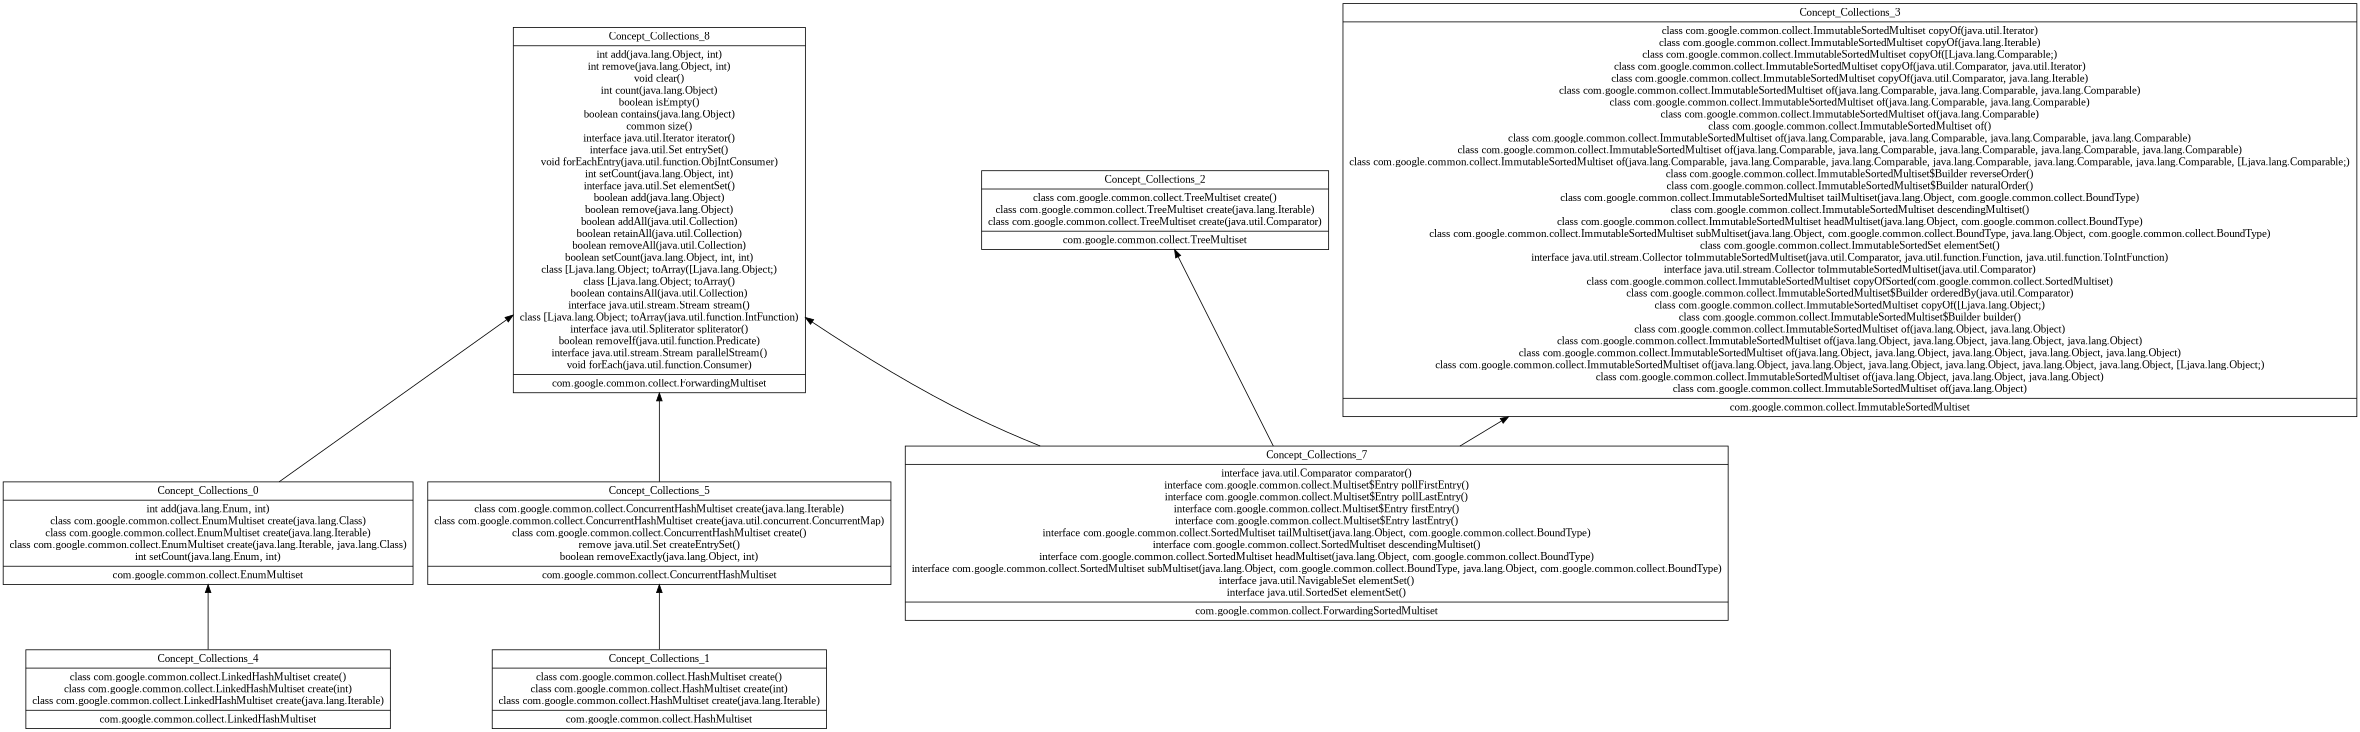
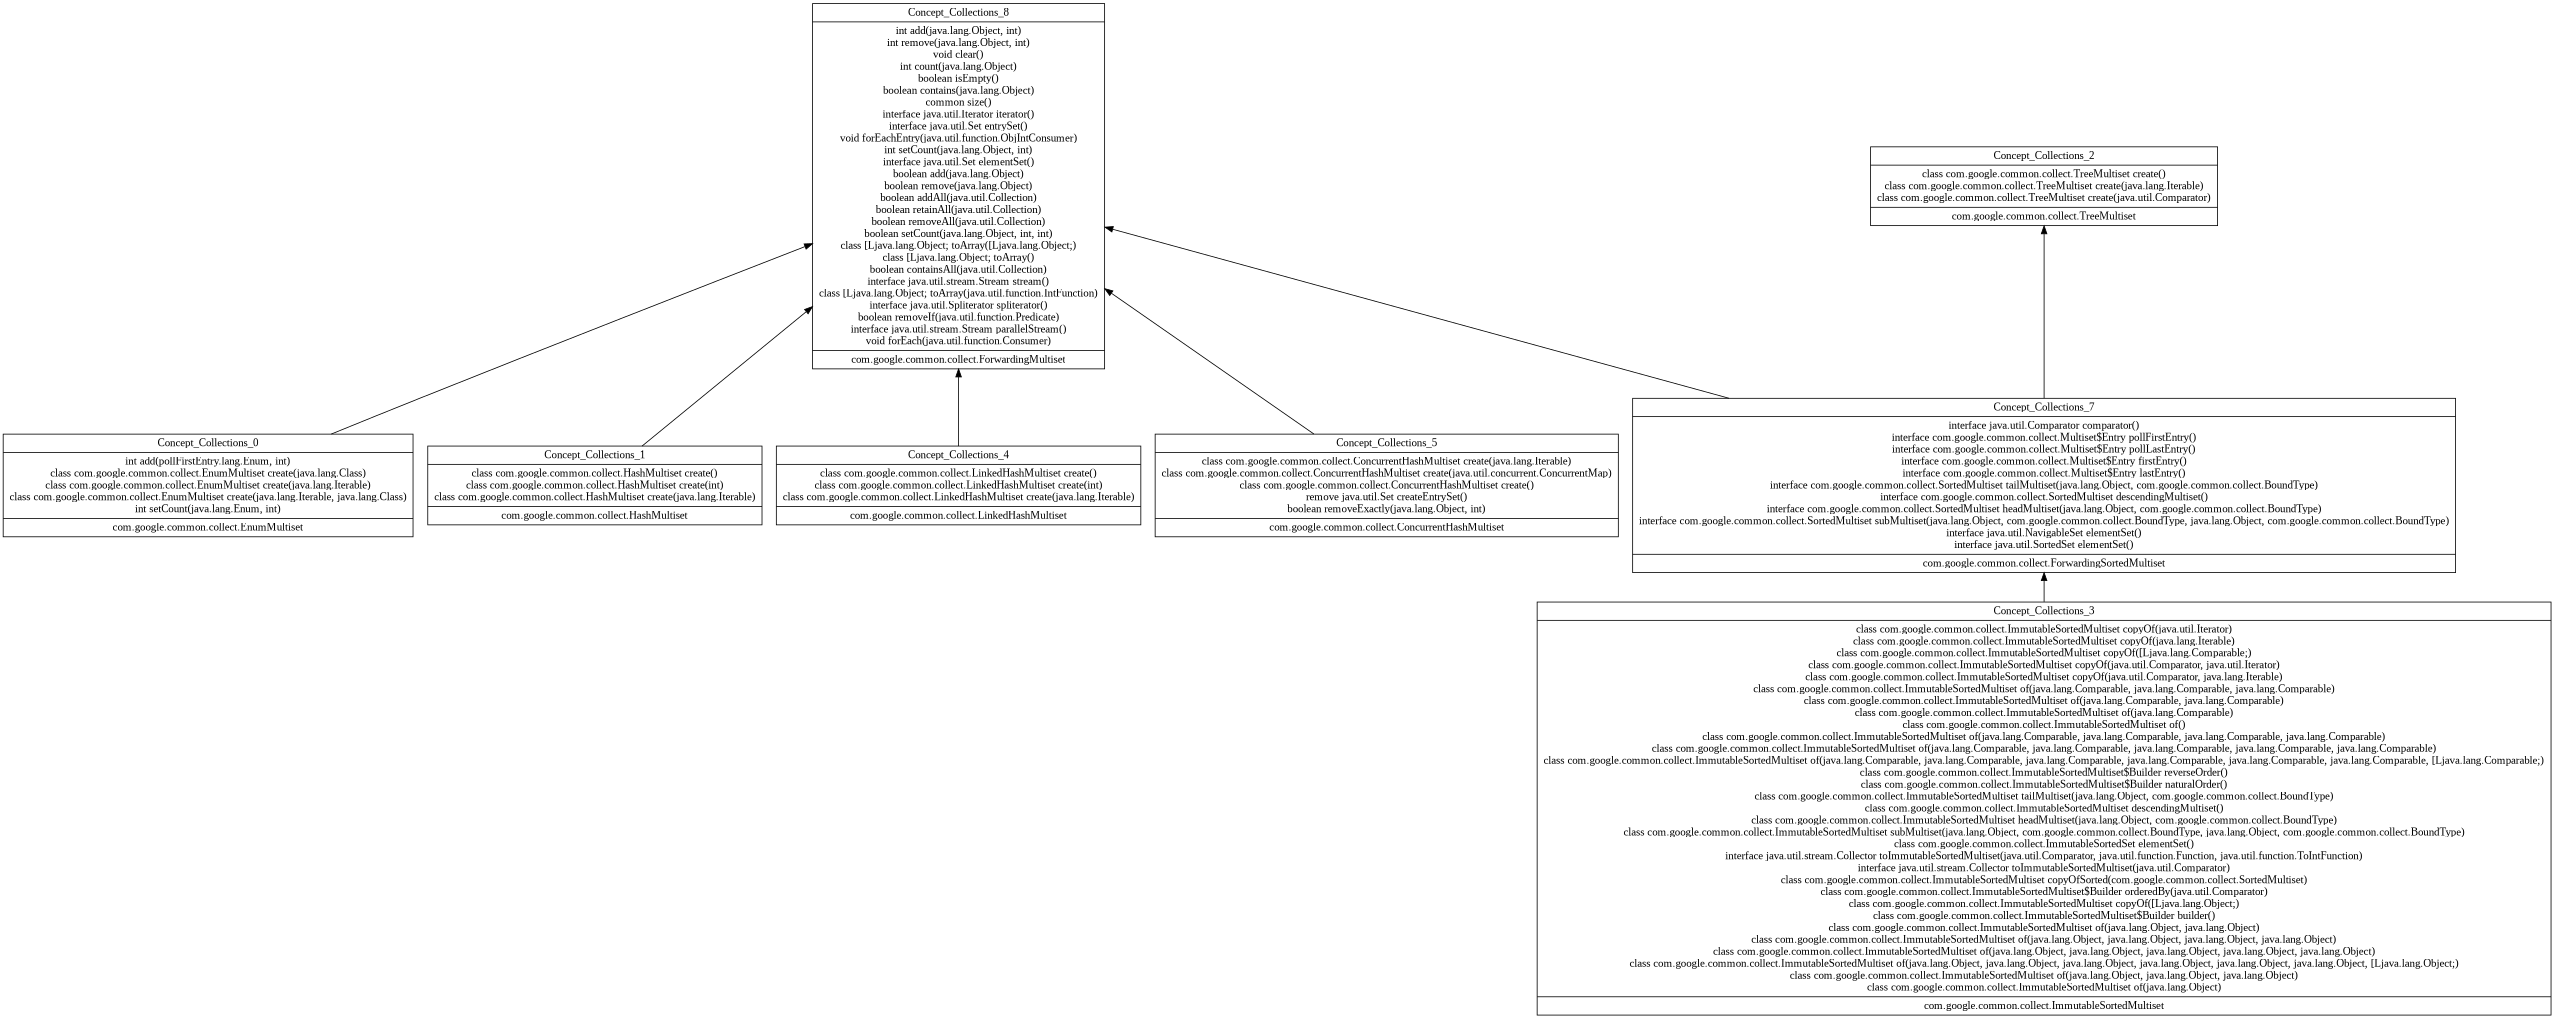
edge "Concept_Collections_7" -> "Concept_Collections_3": reversed
node "Concept_Collections_0": text "int add(java.lang.Enum, int)" -> "int add(pollFirstEntry.lang.Enum, int)"
edge "Concept_Collections_4" -> "Concept_Collections_0": now "Concept_Collections_4" -> "Concept_Collections_8"
edge "Concept_Collections_1" -> "Concept_Collections_5": now "Concept_Collections_1" -> "Concept_Collections_8"
